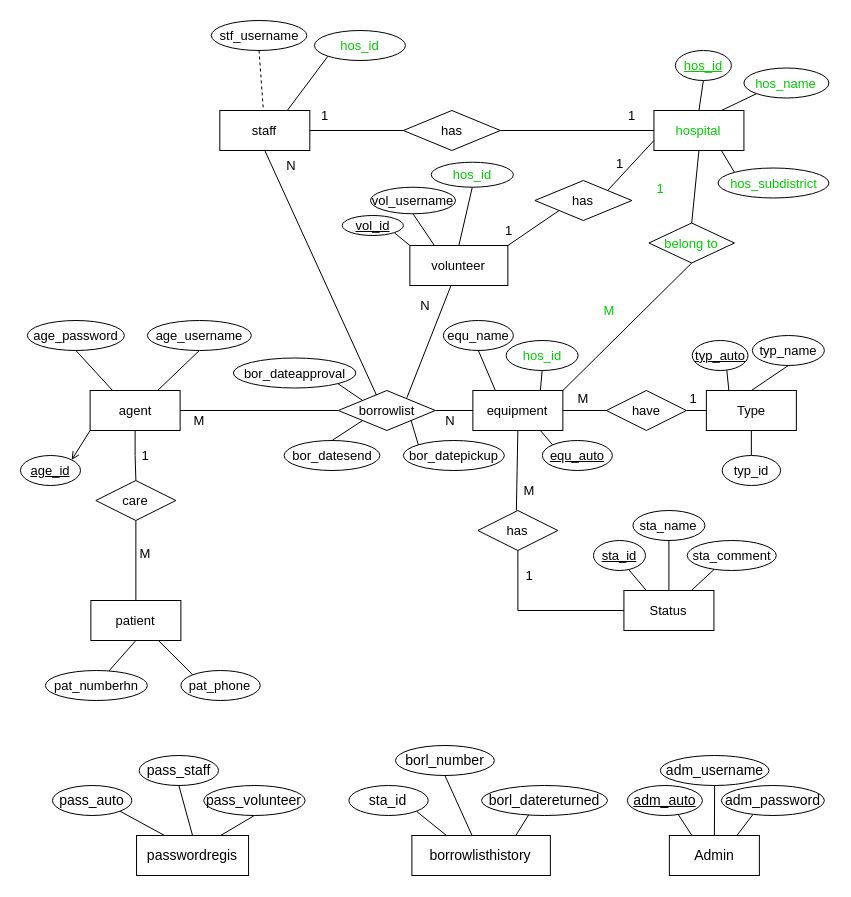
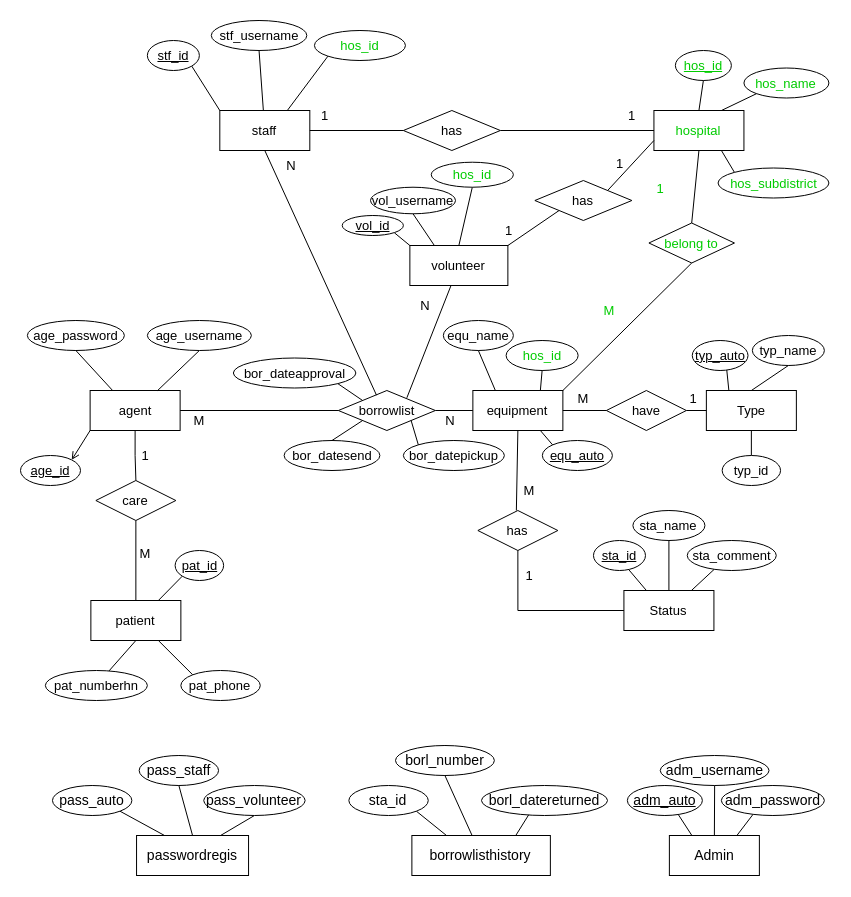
node "stf_id": added
edge "stf_username" -- "staff": style dashed -> solid
edge "stf_id" -- "staff": added
node "pat_id": added
edge "pat_id" -- "patient": added
